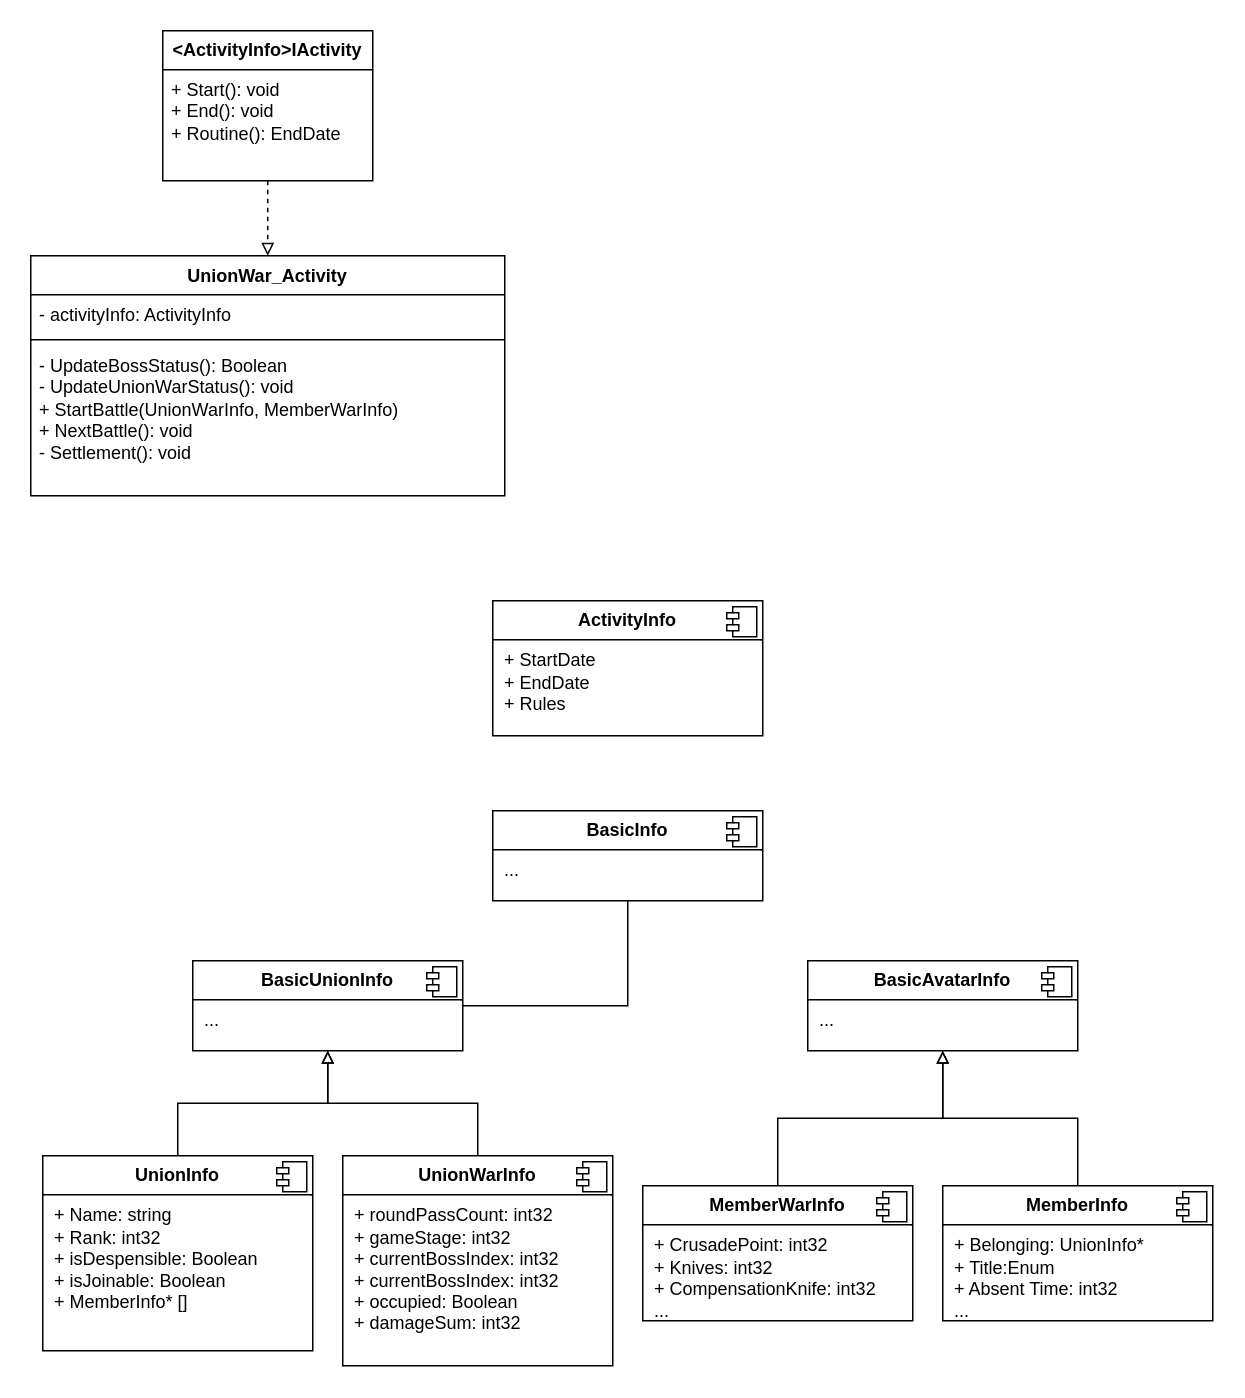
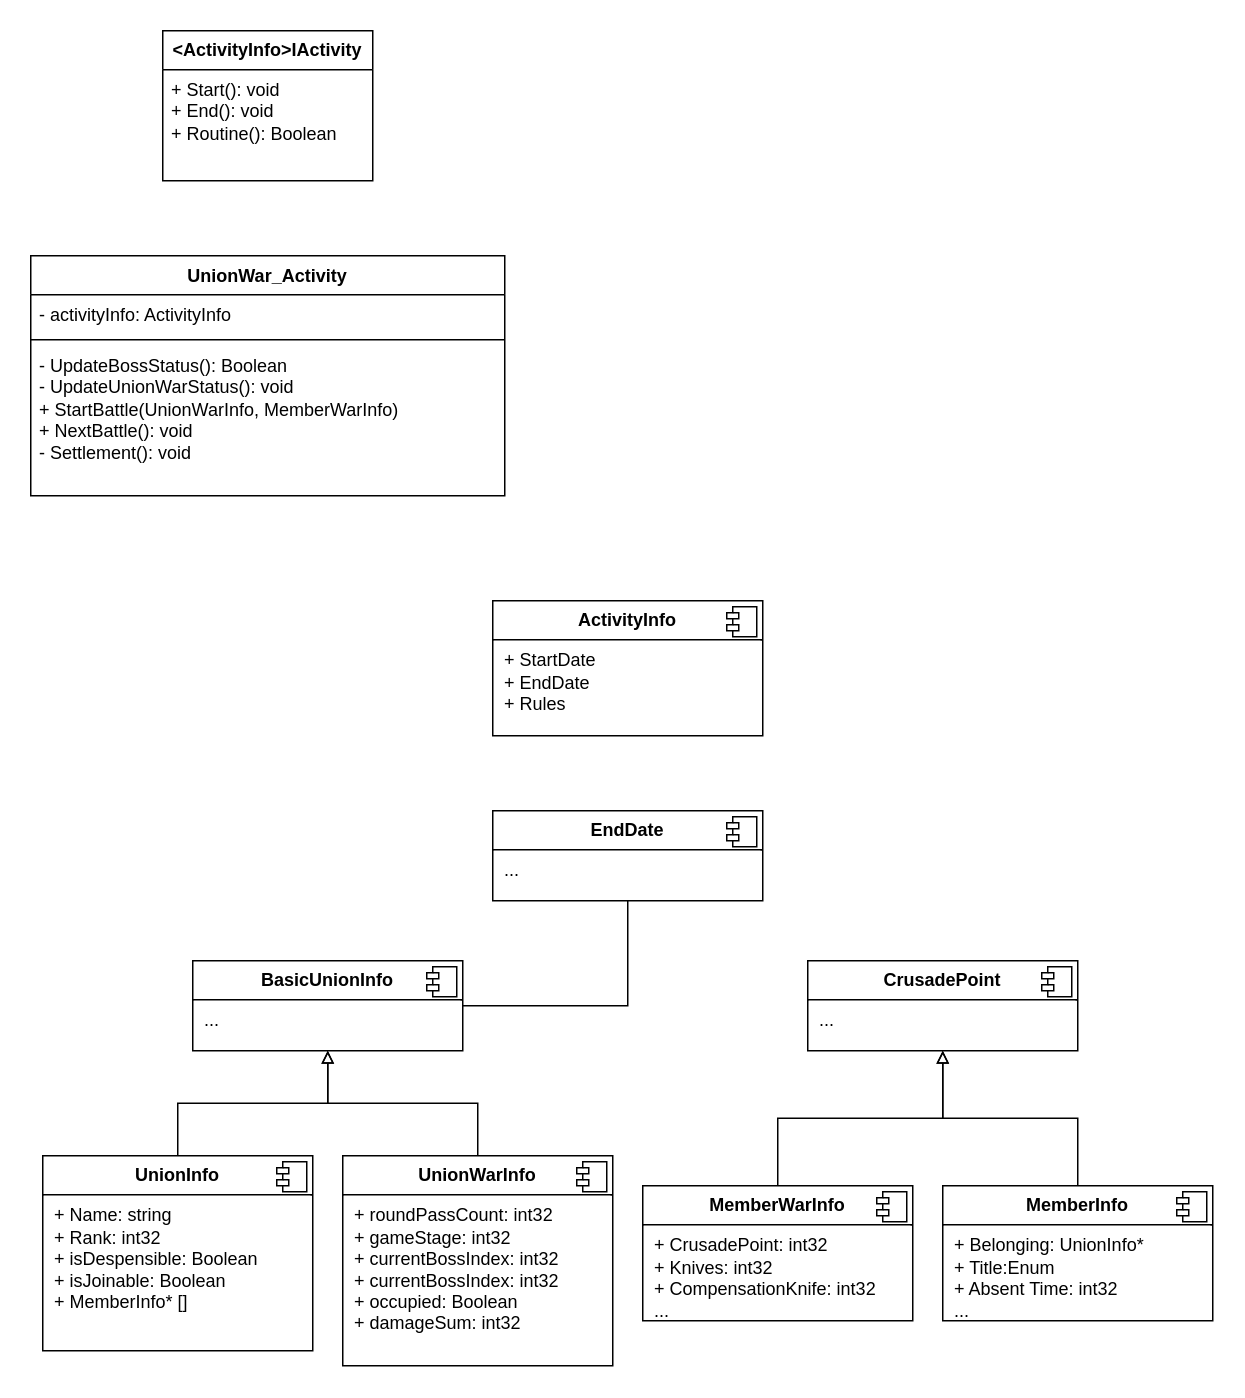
node "+ Start(): void + End(): void + Routine(): EndDate": label "+ Start(): void + End(): void + Routine(): EndDate" -> "+ Start(): void + End(): void + Routine(): Boolean"
edge "<ActivityInfo>IActivity" -> "UnionWar_Activity": removed
node "BasicInfo ...": label "BasicInfo ..." -> "EndDate ..."
node "BasicAvatarInfo ...": label "BasicAvatarInfo ..." -> "CrusadePoint ..."
